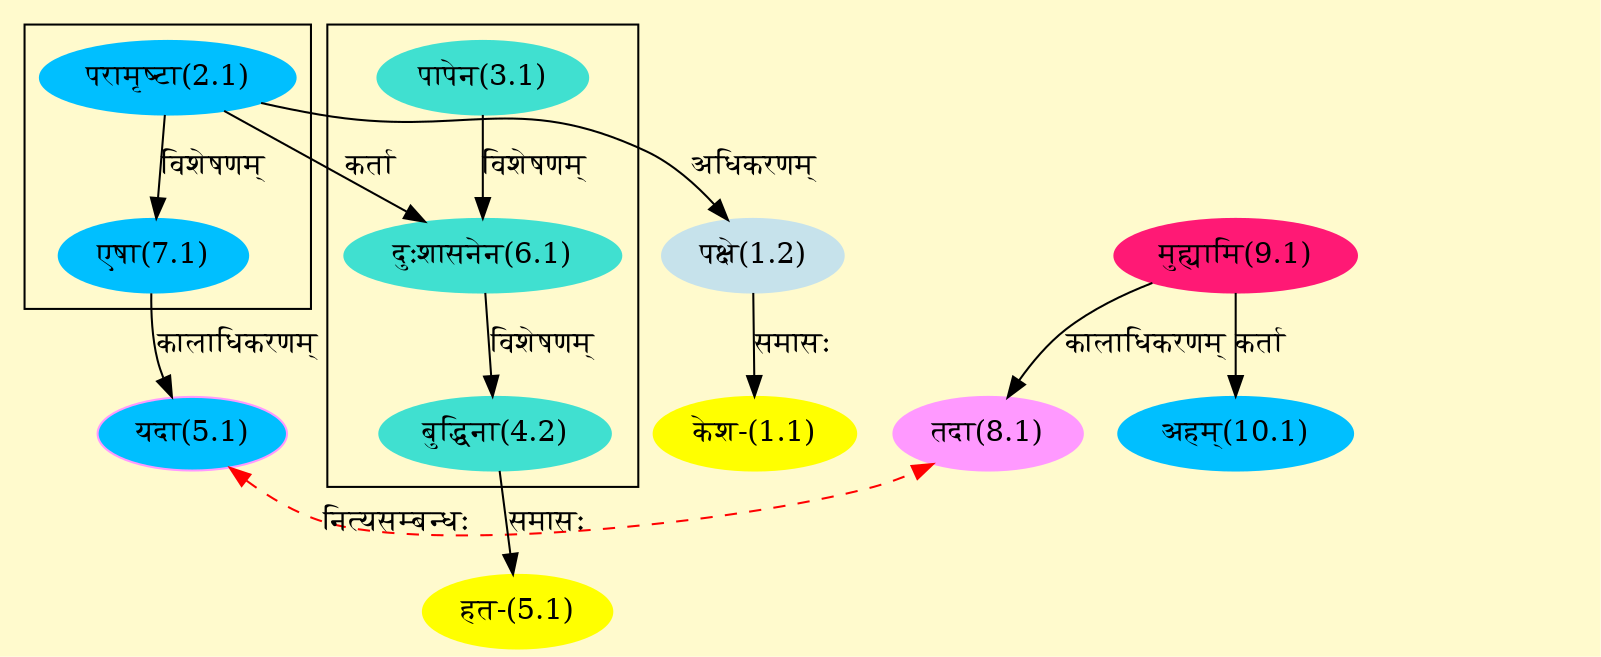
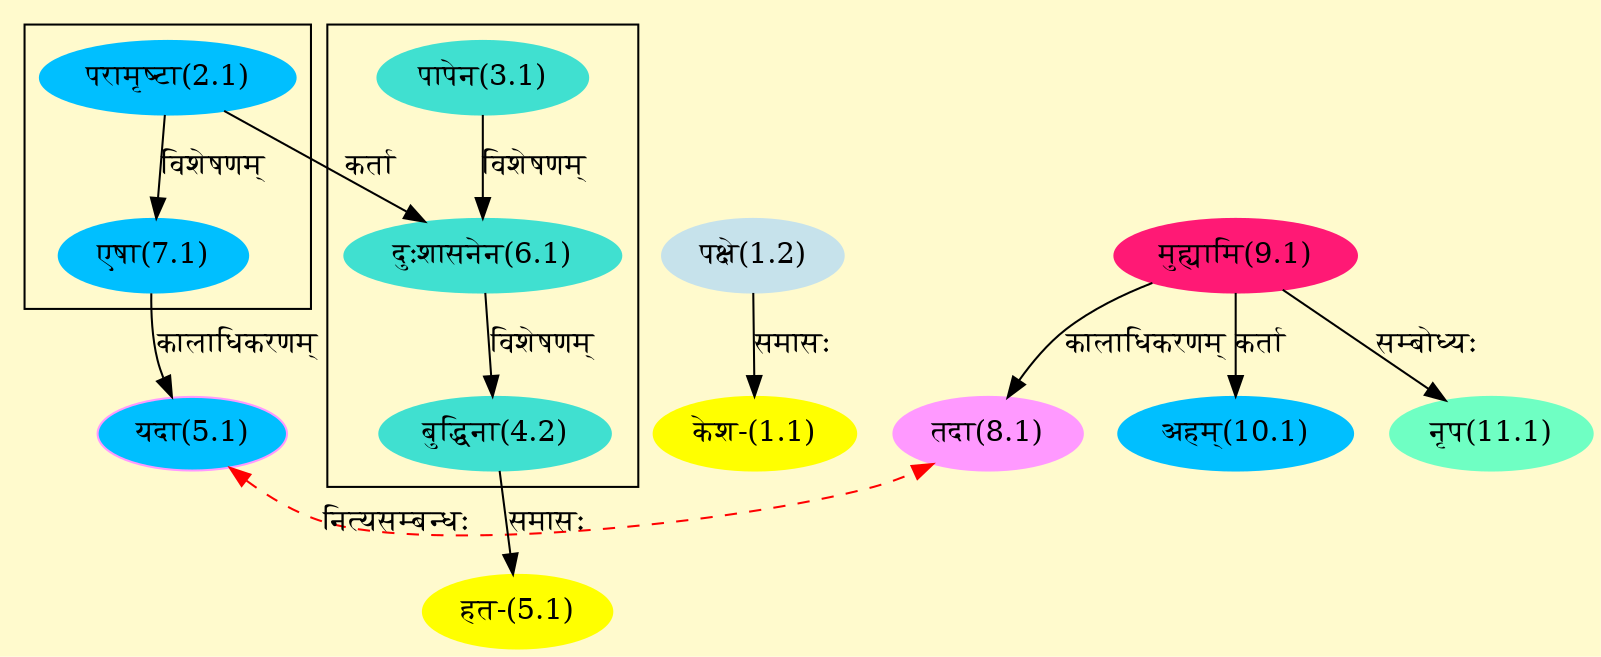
edge "परामृष्टा(2.1)" -> "पक्षे(1.2)": removed, label "अधिकरणम्"
node "नृप(11.1)": added
